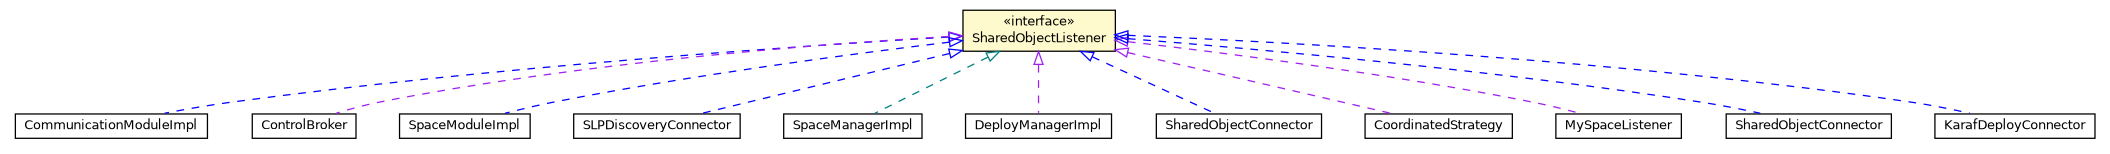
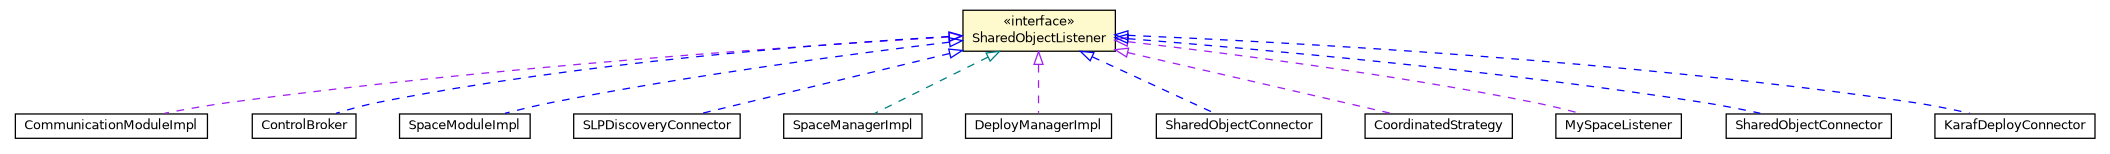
edge "CommunicationModuleImpl" -> "SharedObjectListener": color blue -> purple
edge "ControlBroker" -> "SharedObjectListener": color purple -> blue
